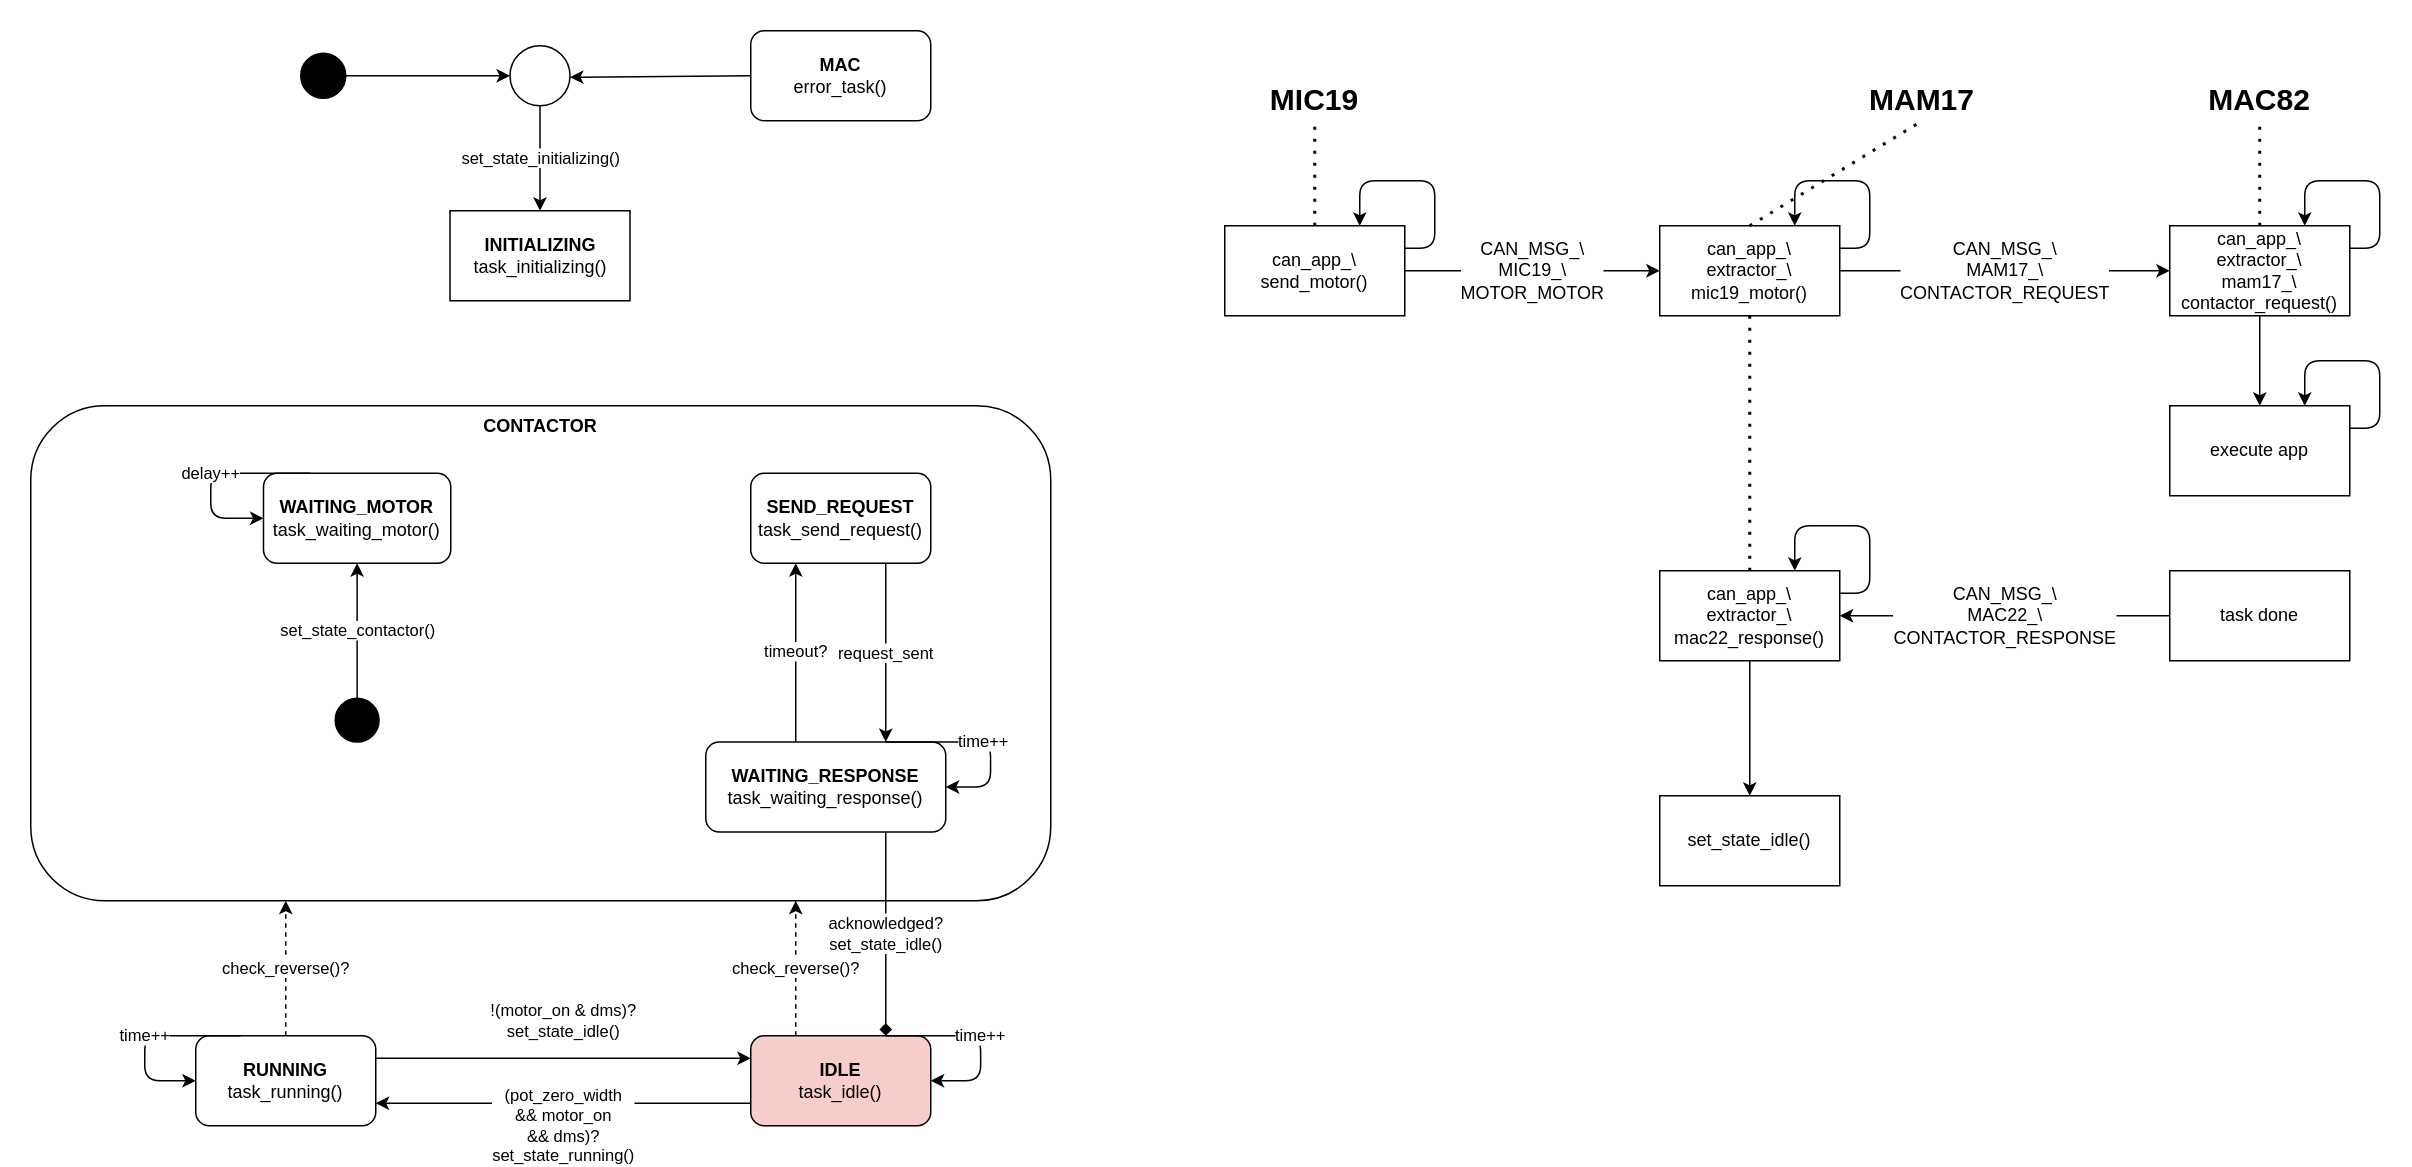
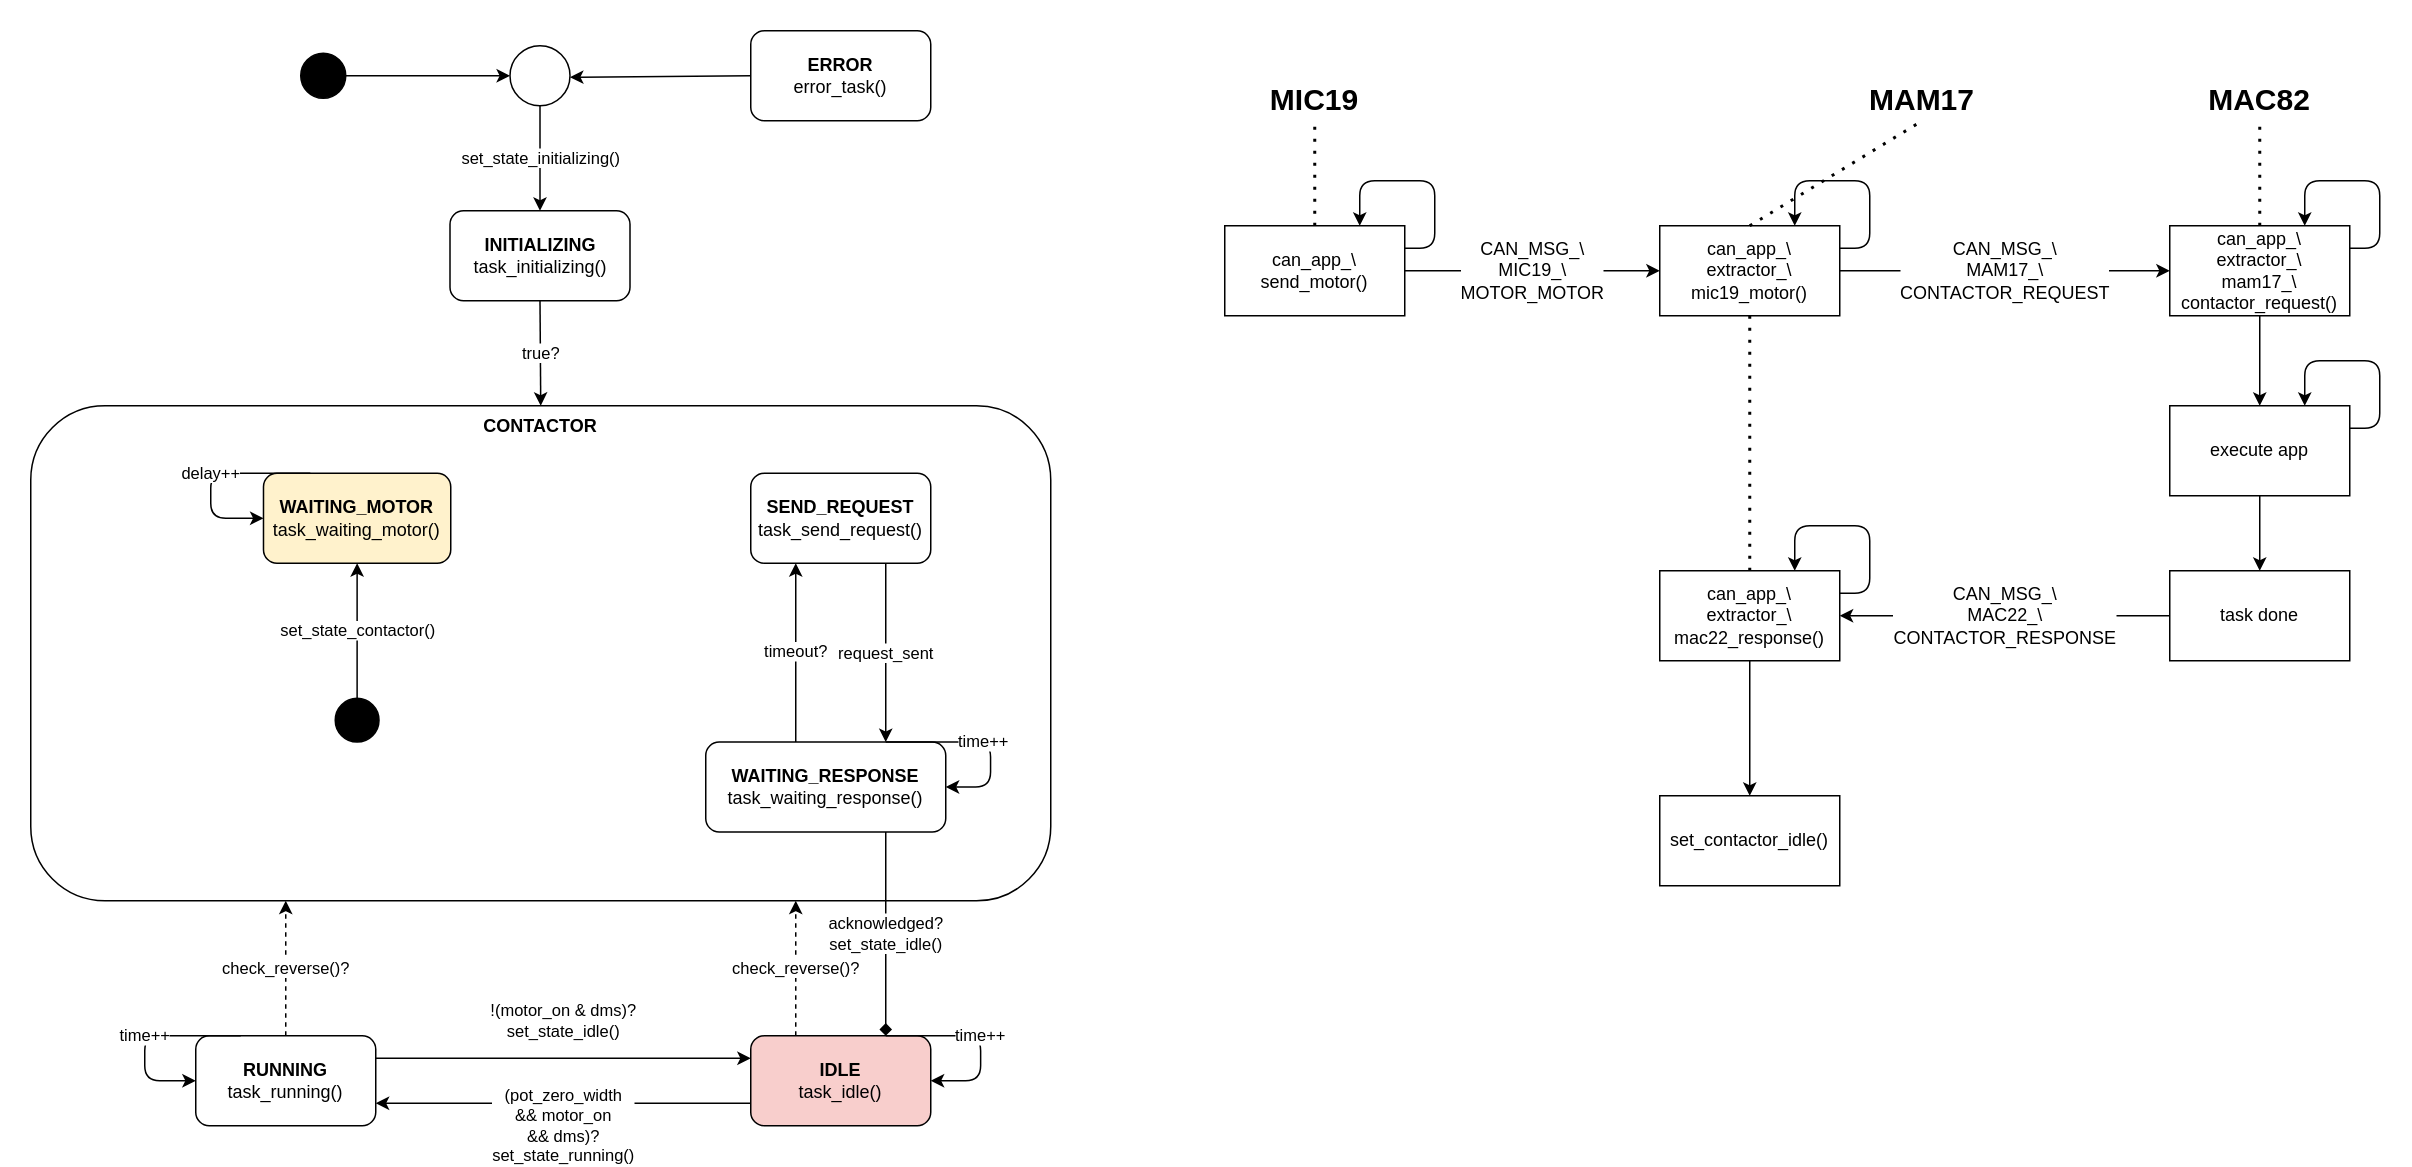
node "MAC error_task()": label "MAC error_task()" -> "ERROR error_task()"
node "INITIALIZING task_initializing()": shape rectangle -> rounded rectangle
edge "INITIALIZING task_initializing()" -> "CONTACTOR": added, label "true?"
node "WAITING_MOTOR task_waiting_motor()": fillcolor #ffffff -> #fff2cc
edge "execute app" -> "task done": added
node "set_state_idle()": label "set_state_idle()" -> "set_contactor_idle()"
